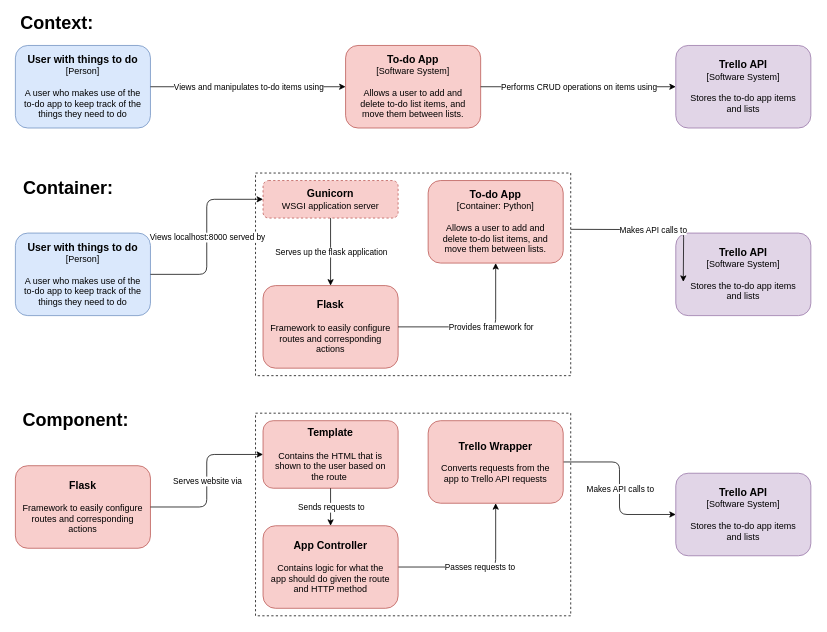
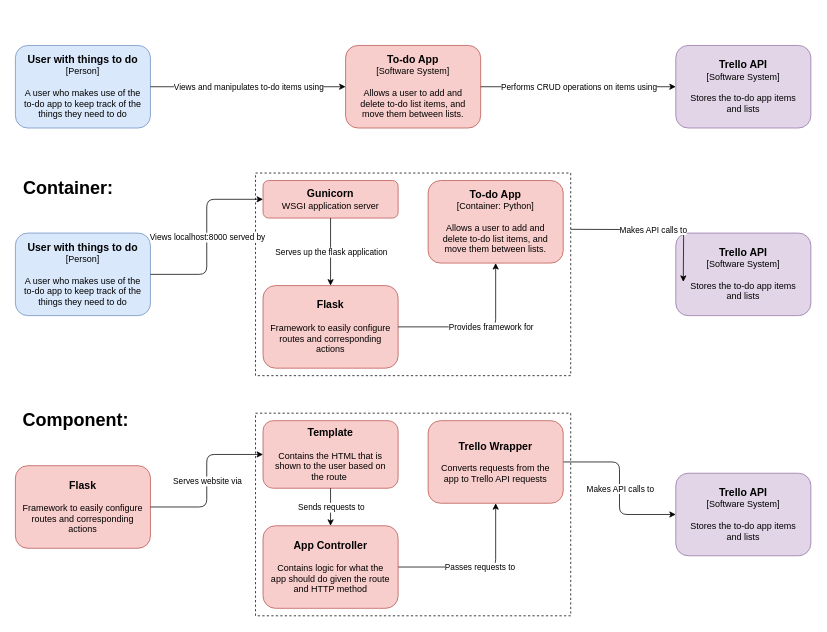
node "Context:": removed
node "Gunicorn WSGI application server": style dashed -> solid
